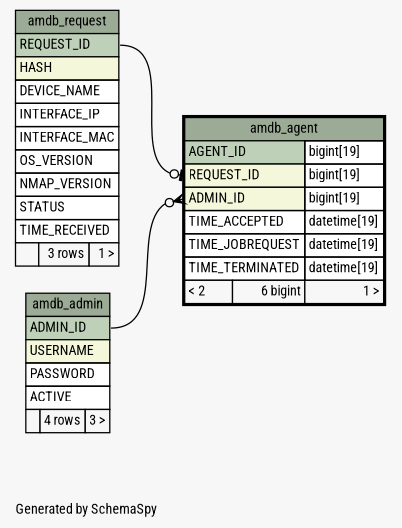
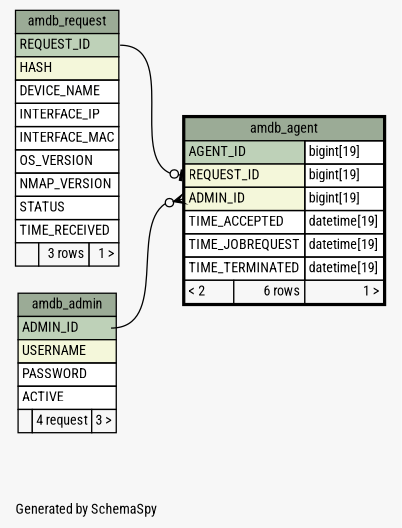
node "amdb_agent": text "6 bigint" -> "6 rows"
node "amdb_admin": text "4 rows" -> "4 request"
